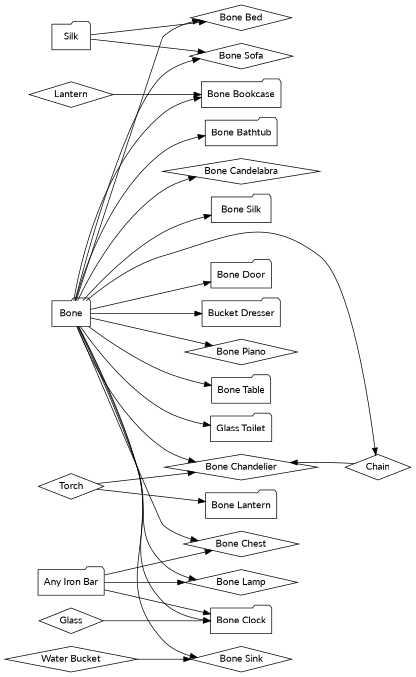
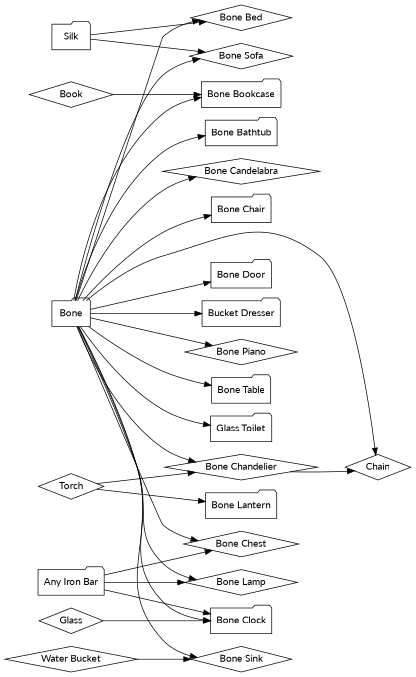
node "Lantern": label "Lantern" -> "Book"
node "Bone Silk": label "Bone Silk" -> "Bone Chair"
edge "Chain" -> "Bone Chandelier": reversed
